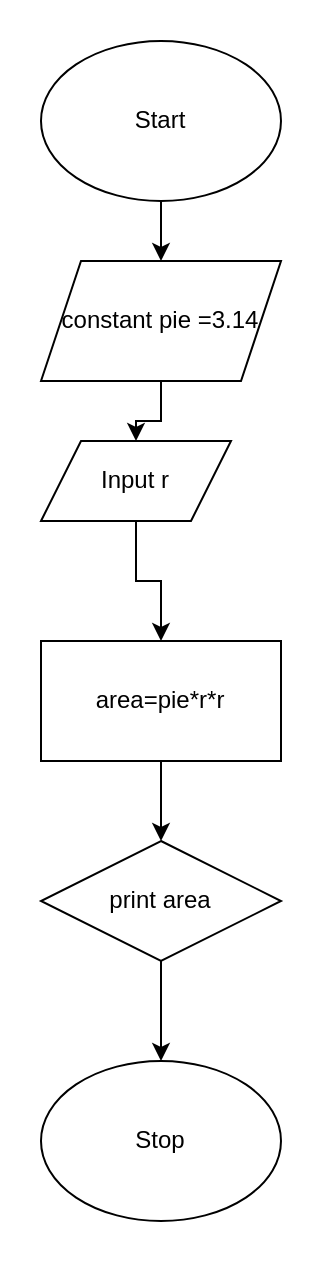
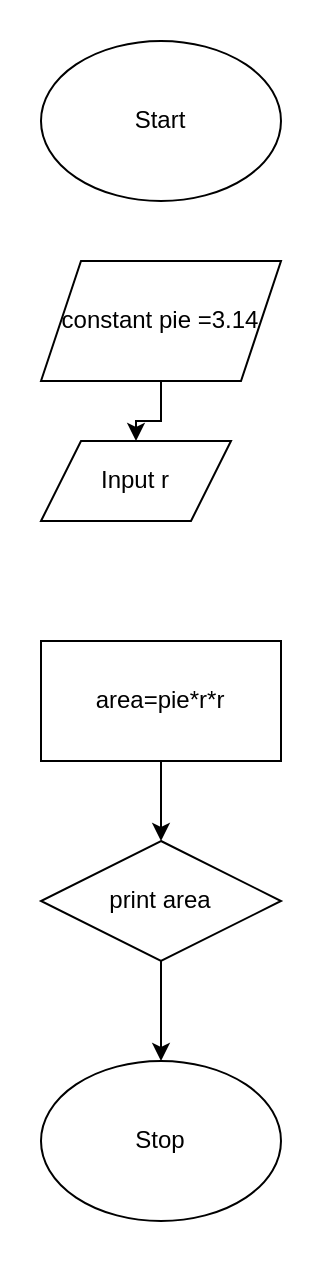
edge "Start" -> "constant pie =3.14": removed
edge "Input r" -> "area=pie*r*r": removed
